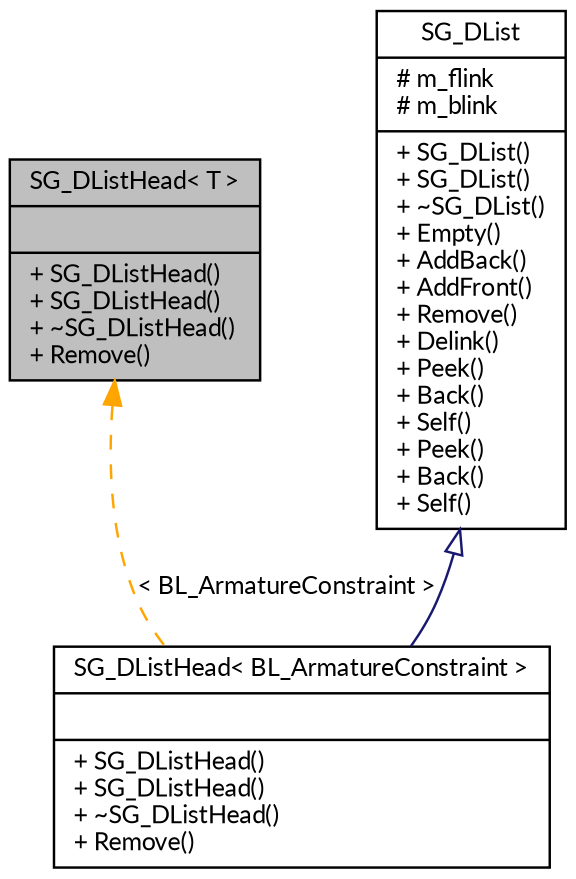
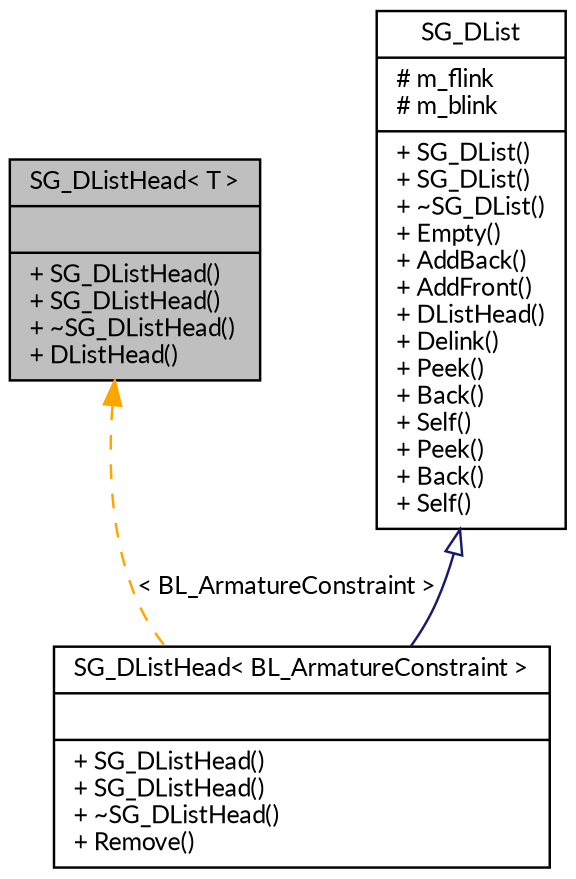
node "SG_DList": text "+ Remove()" -> "+ DListHead()"
node "SG_DListHead< T >": text "+ Remove()" -> "+ DListHead()"
